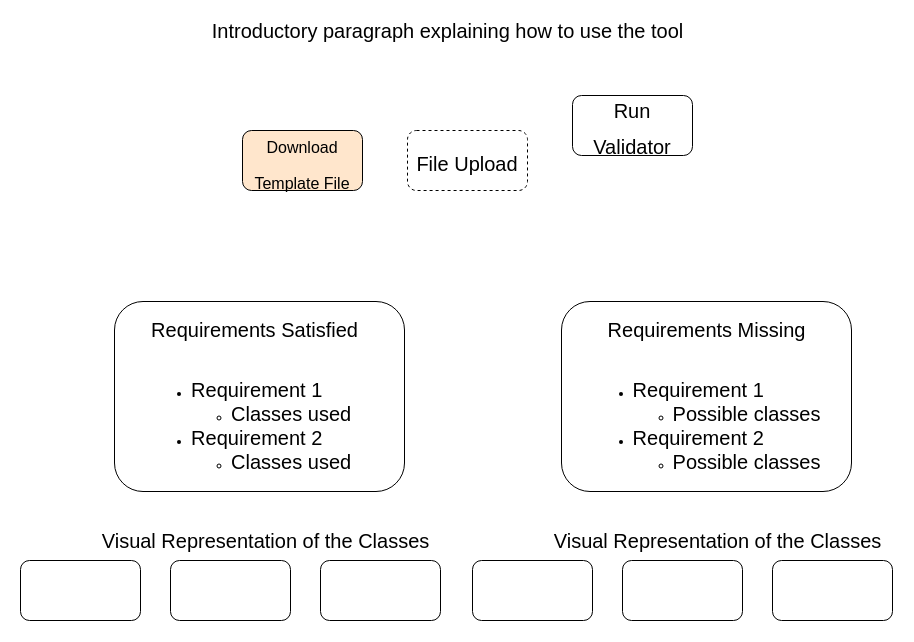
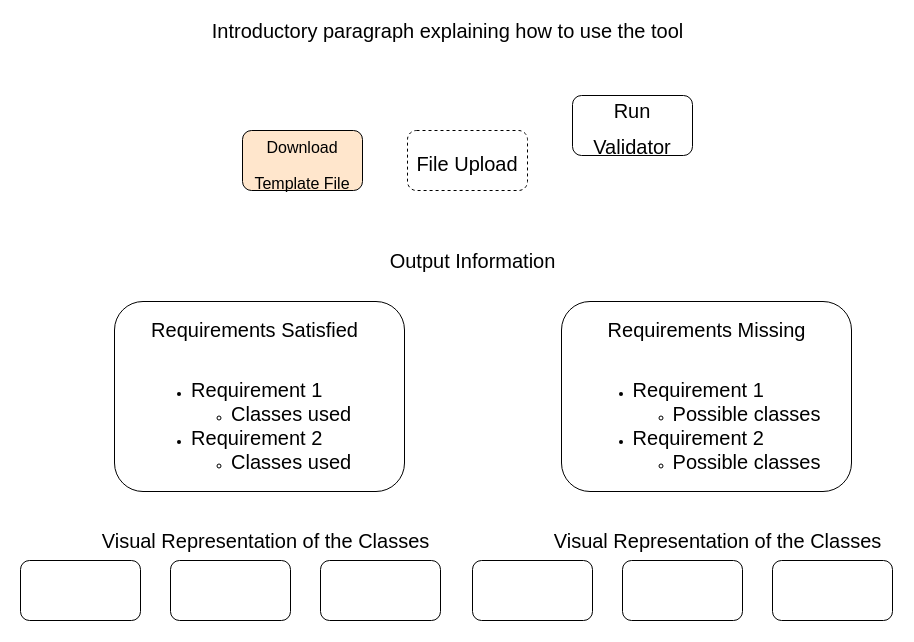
node "Output Information": added
